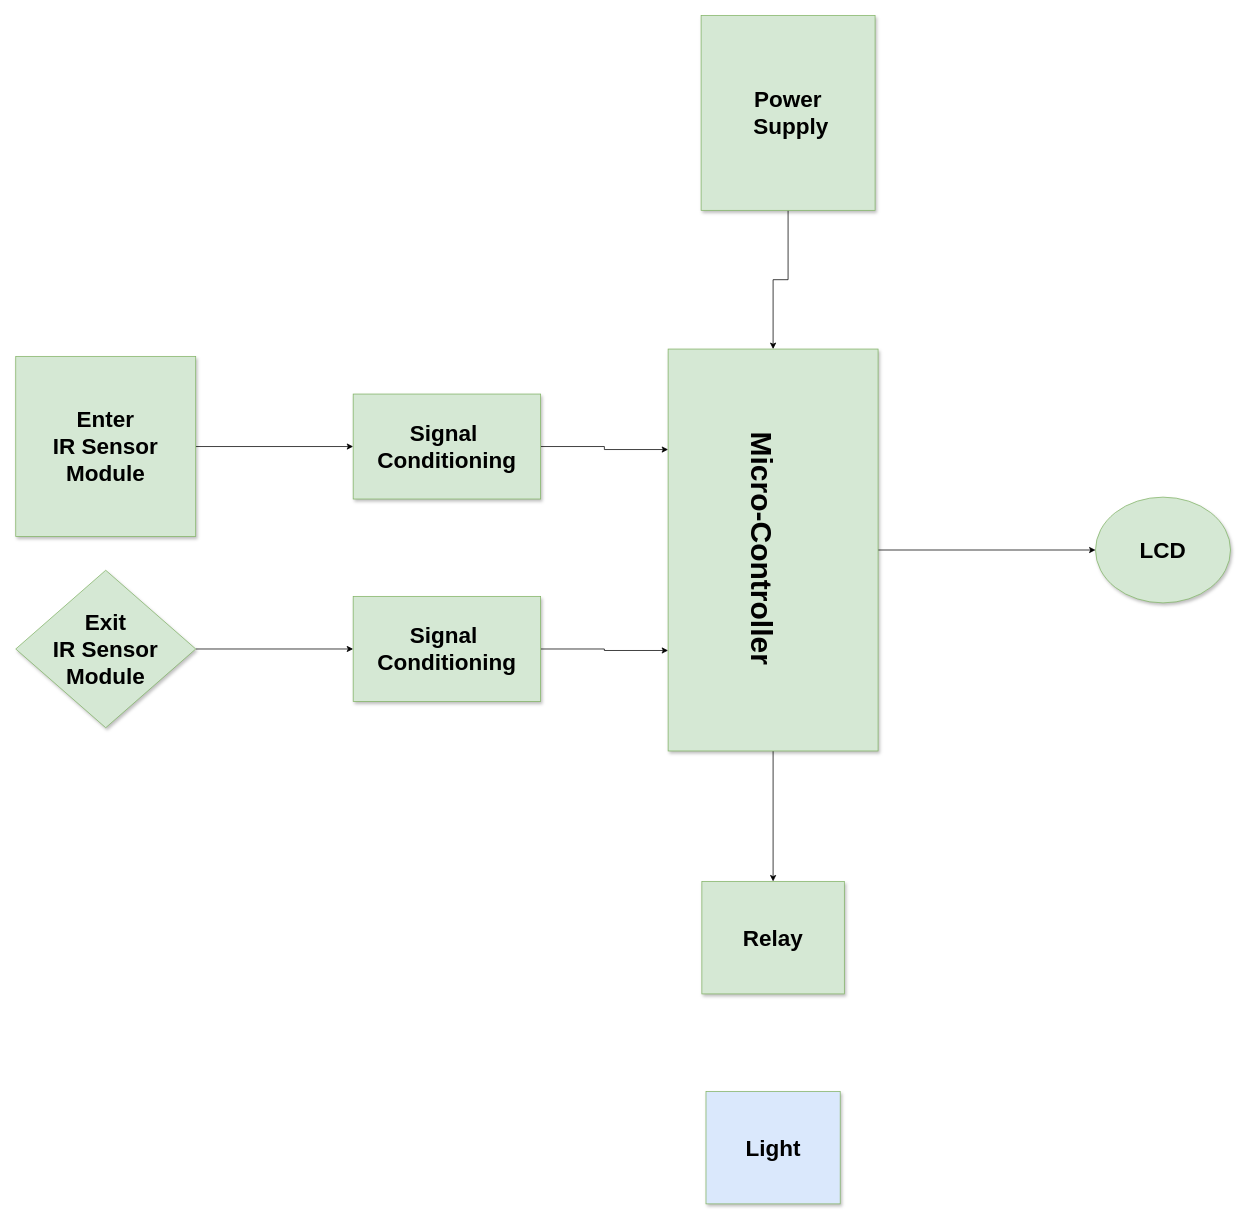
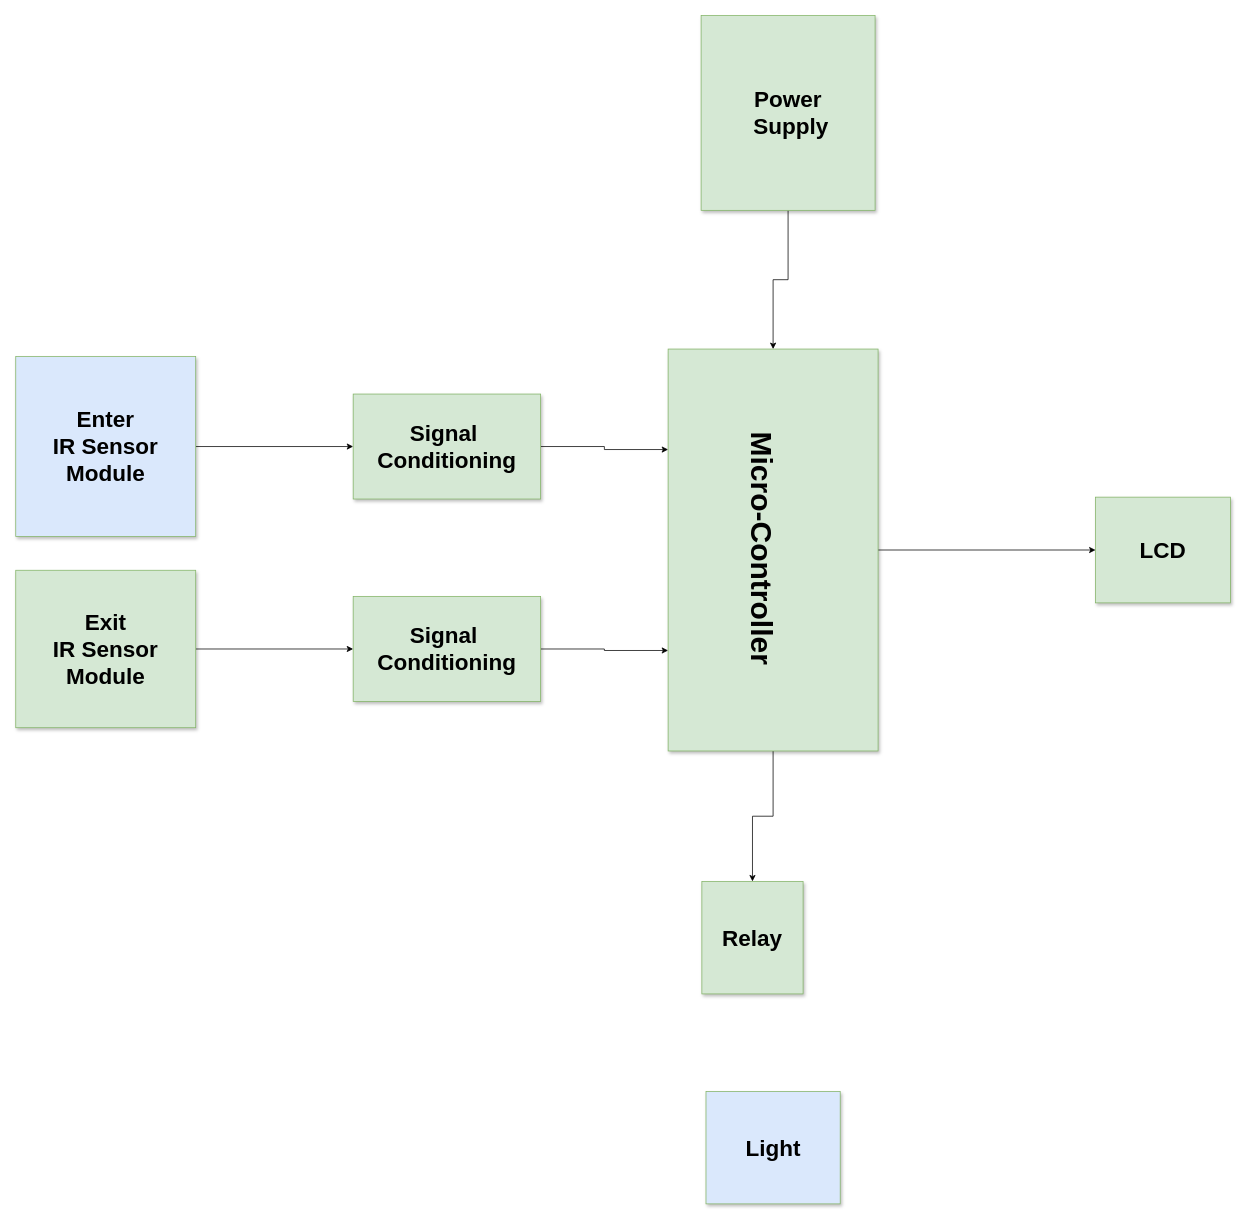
node "Enter IR Sensor Module": fillcolor #d5e8d4 -> #dae8fc
node "LCD": shape ellipse -> rectangle
node "Exit IR Sensor Module": shape diamond -> rectangle
node "Relay": size 143x113 -> 101x113
